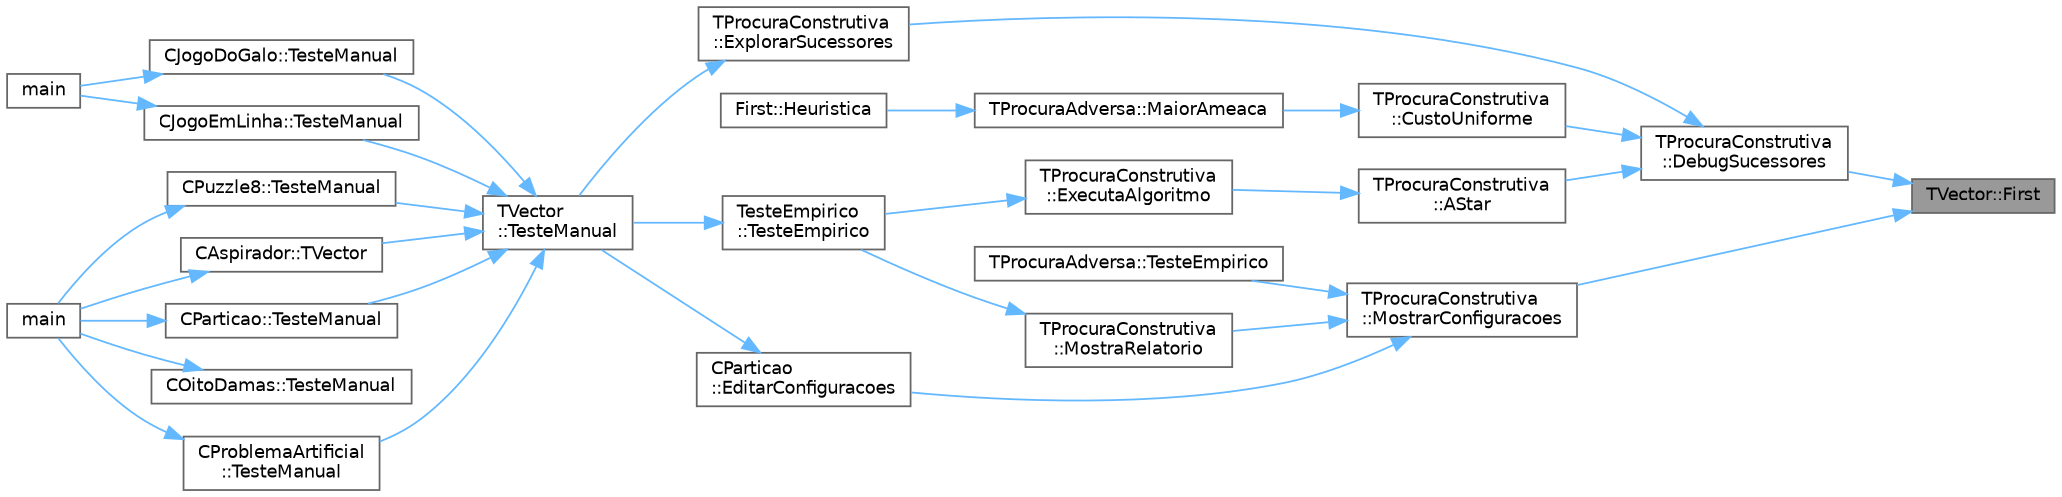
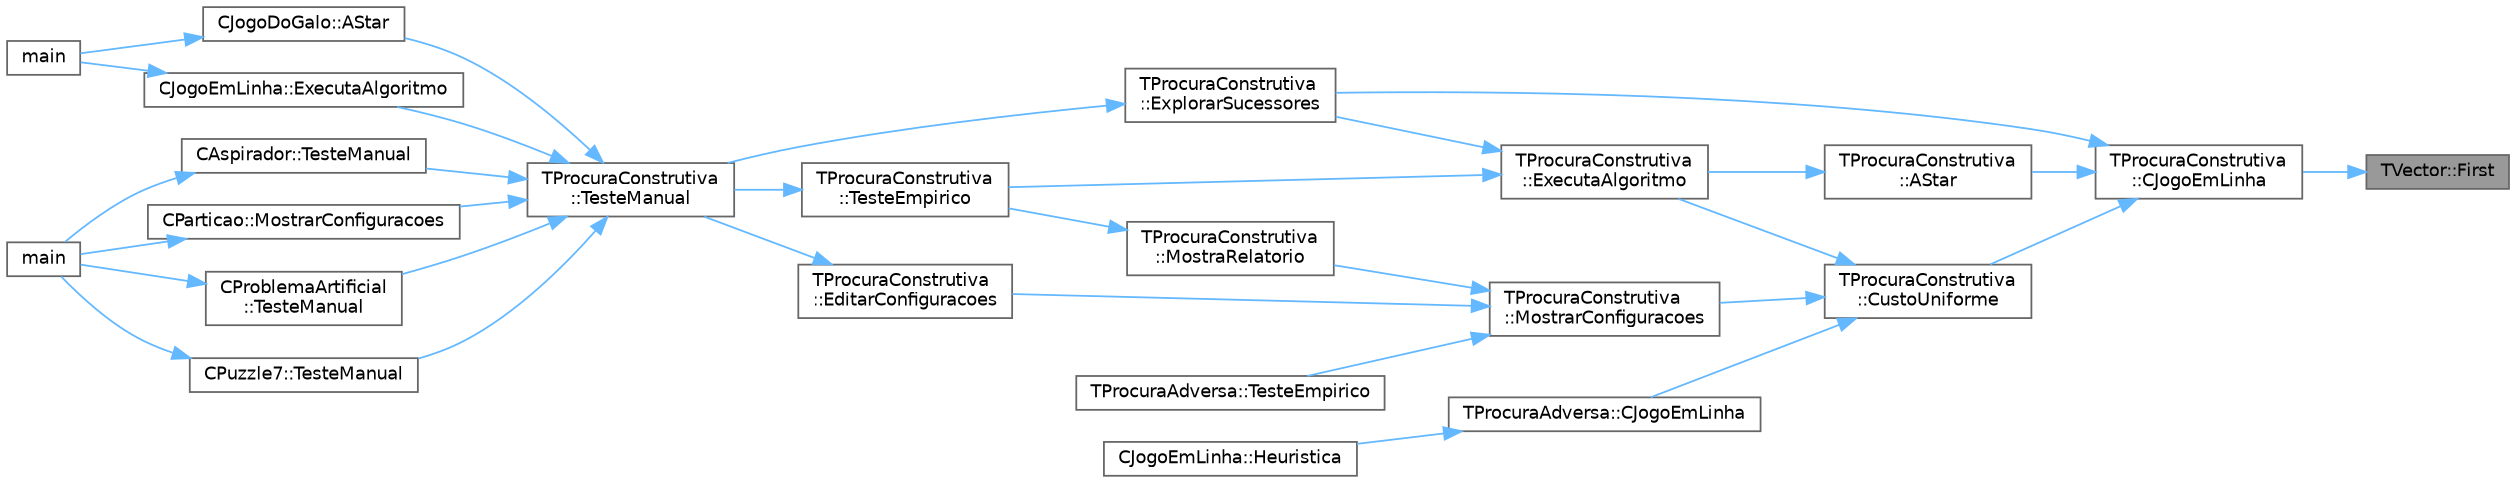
node "CJogoDoGalo::TesteManual": label "CJogoDoGalo::TesteManual" -> "CJogoDoGalo::AStar"
node "First::Heuristica": label "First::Heuristica" -> "CJogoEmLinha::Heuristica"
node "TProcuraAdversa::MaiorAmeaca": label "TProcuraAdversa::MaiorAmeaca" -> "TProcuraAdversa::CJogoEmLinha"
node "CJogoEmLinha::TesteManual": label "CJogoEmLinha::TesteManual" -> "CJogoEmLinha::ExecutaAlgoritmo"
edge "TProcuraConstrutiva ::ExplorarSucessores" -> "TProcuraConstrutiva ::ExecutaAlgoritmo": added
node "TProcuraConstrutiva ::DebugSucessores": label "TProcuraConstrutiva ::DebugSucessores" -> "TProcuraConstrutiva ::CJogoEmLinha"
node "CPuzzle8::TesteManual": label "CPuzzle8::TesteManual" -> "CPuzzle7::TesteManual"
node "TVector ::TesteManual": label "TVector ::TesteManual" -> "TProcuraConstrutiva ::TesteManual"
node "TesteEmpirico ::TesteEmpirico": label "TesteEmpirico ::TesteEmpirico" -> "TProcuraConstrutiva ::TesteEmpirico"
edge "TProcuraConstrutiva ::ExecutaAlgoritmo" -> "TProcuraConstrutiva ::CustoUniforme": added
edge "TProcuraConstrutiva ::MostrarConfiguracoes" -> "TVector::First": now "TProcuraConstrutiva ::MostrarConfiguracoes" -> "TProcuraConstrutiva ::CustoUniforme"
node "CAspirador::TVector": label "CAspirador::TVector" -> "CAspirador::TesteManual"
node "CParticao::TesteManual": label "CParticao::TesteManual" -> "CParticao::MostrarConfiguracoes"
node "CParticao ::EditarConfiguracoes": label "CParticao ::EditarConfiguracoes" -> "TProcuraConstrutiva ::EditarConfiguracoes"
node "COitoDamas::TesteManual": removed
